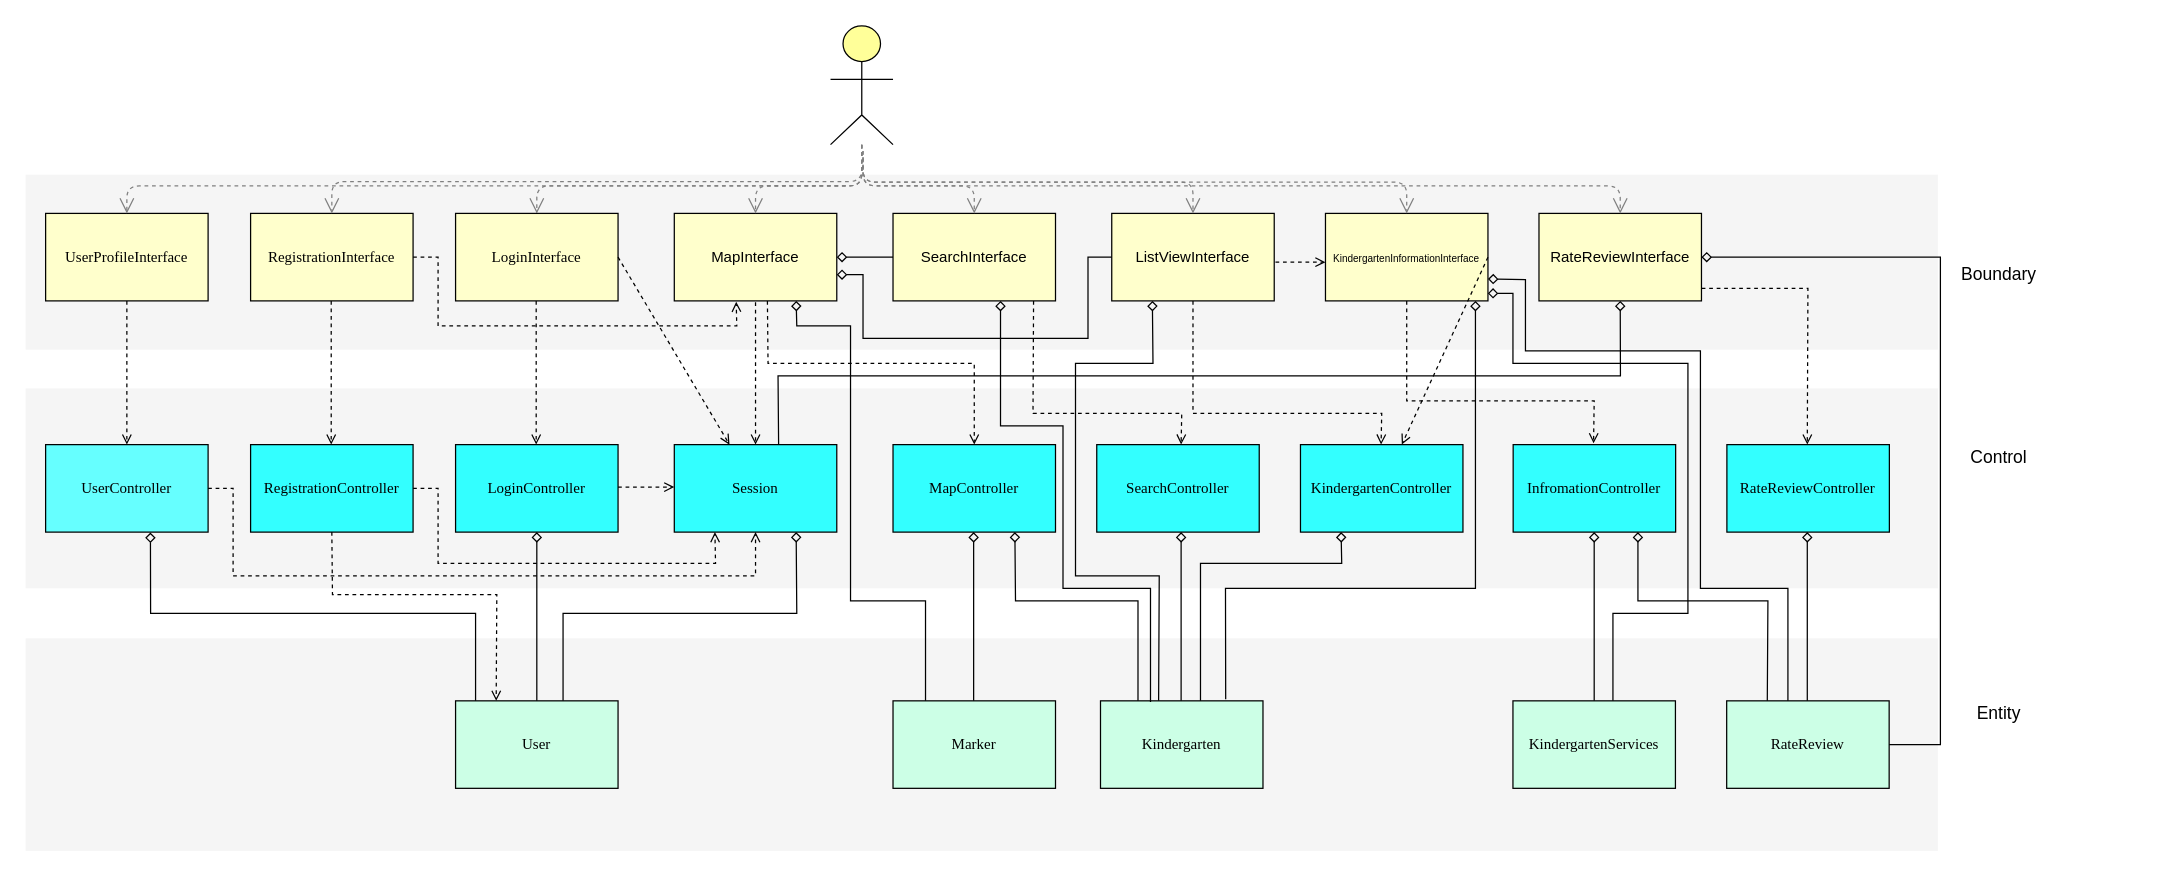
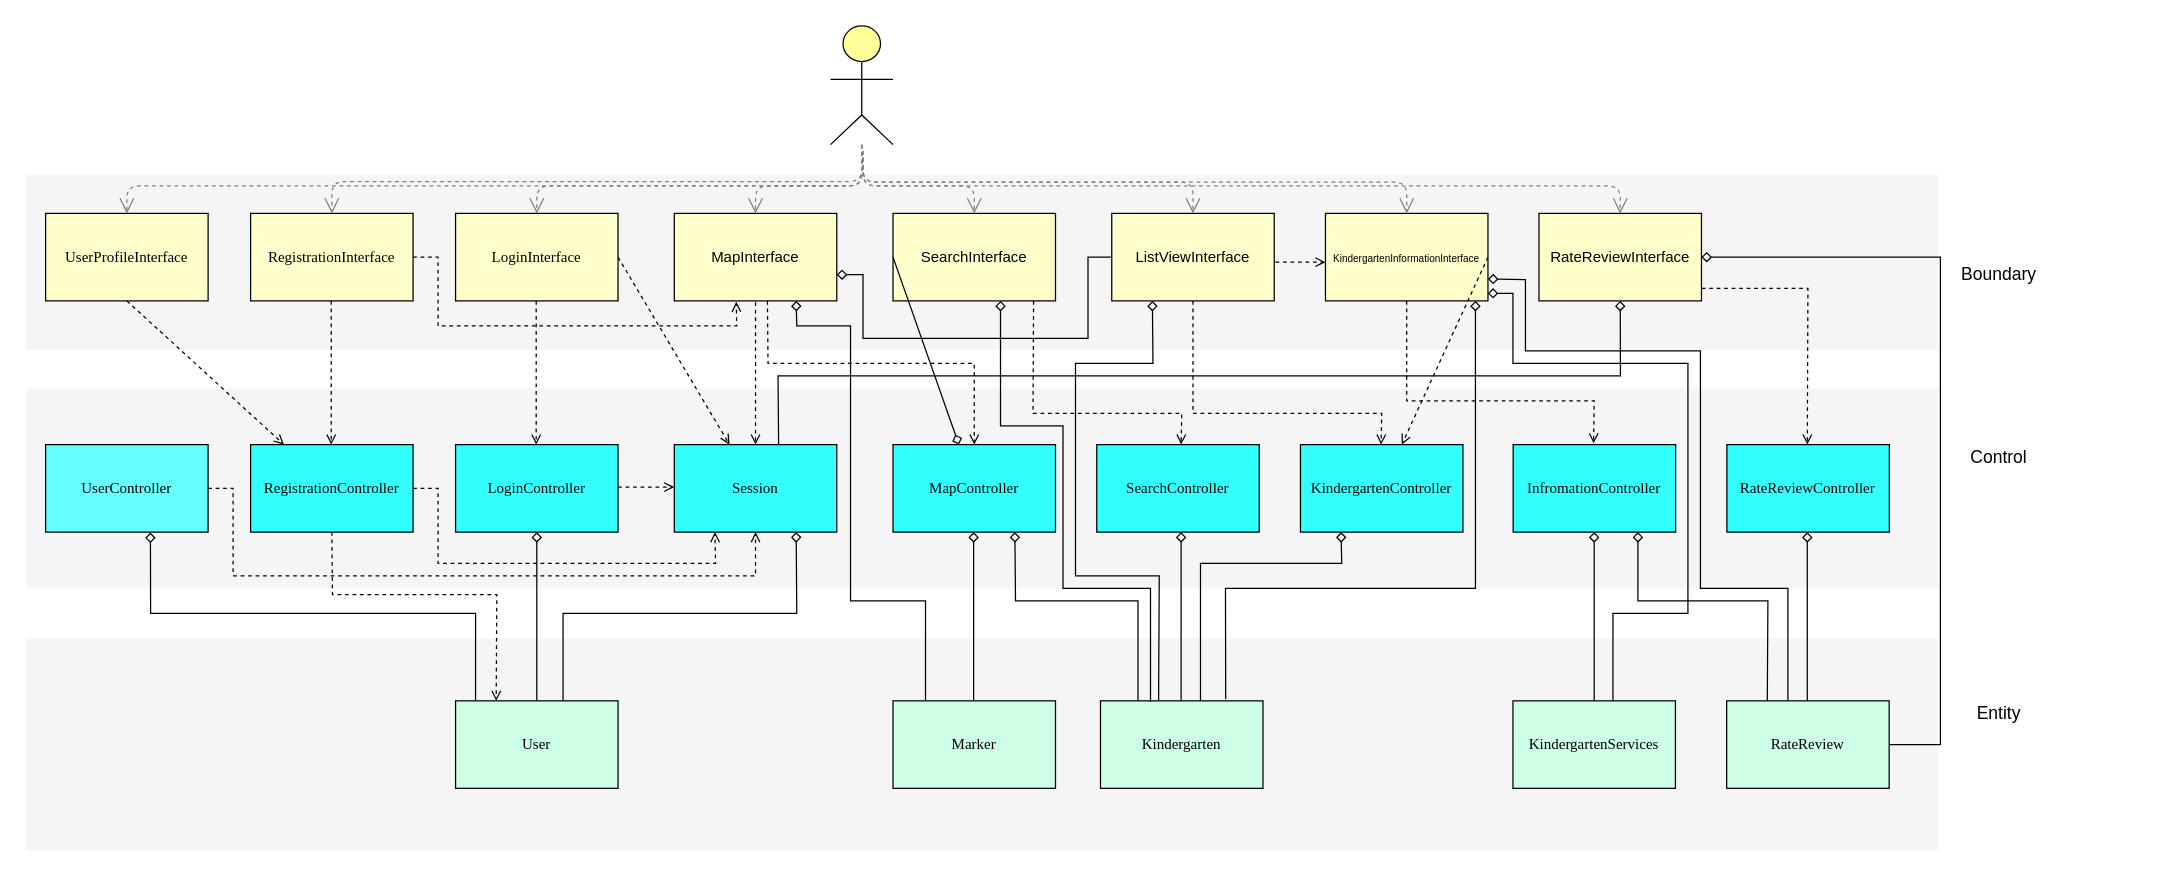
edge "SearchInterface" -> "MapInterface": now "SearchInterface" -> "MapController"
edge "UserProfileInterface" -> "UserController": now "UserProfileInterface" -> "RegistrationController"
